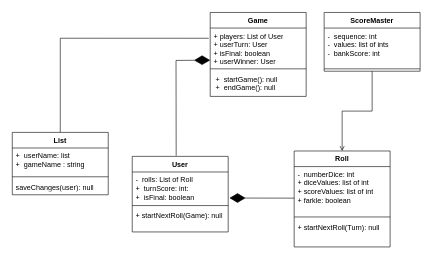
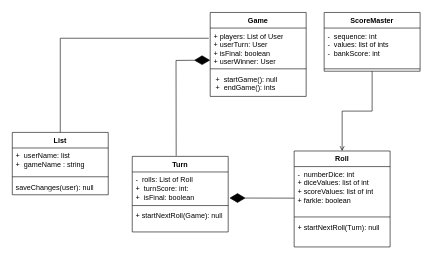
node "+ startGame(): null + endGame(): null": label "+ startGame(): null + endGame(): null" -> "+ startGame(): null + endGame(): ints"
node "User": label "User" -> "Turn"
